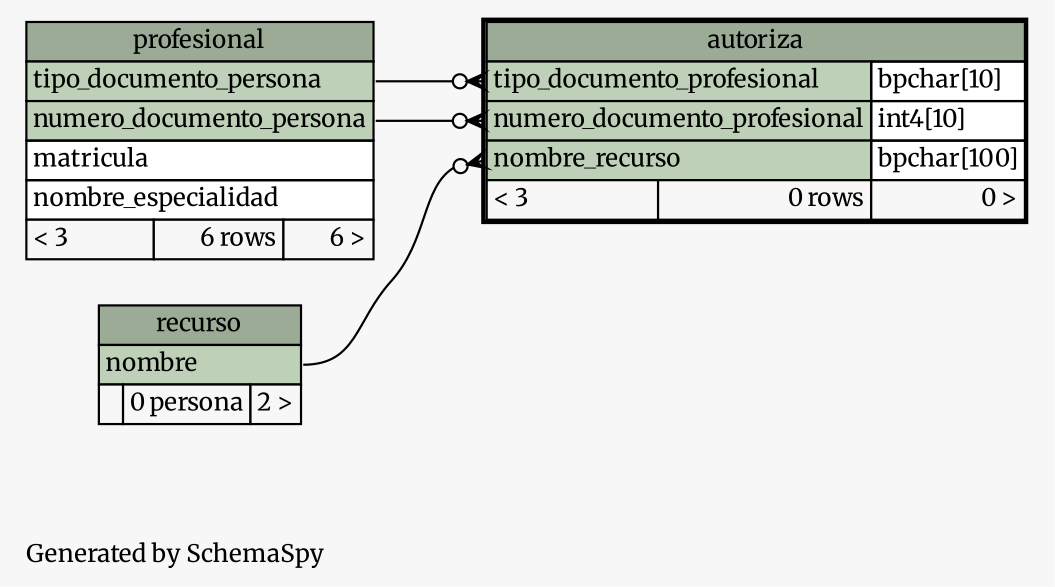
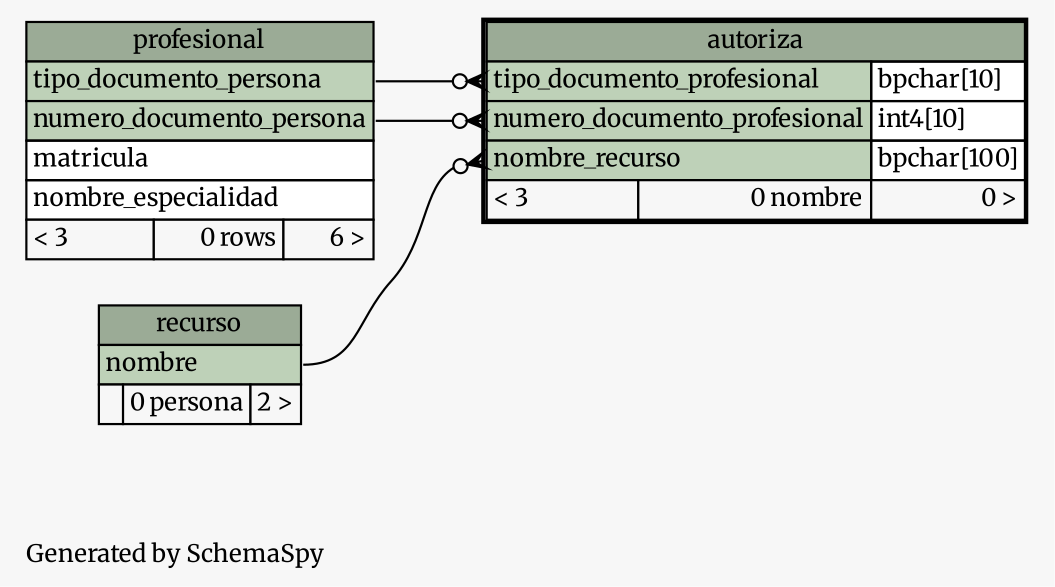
node "autoriza": text "0 rows" -> "0 nombre"
node "profesional": text "6 rows" -> "0 rows"
